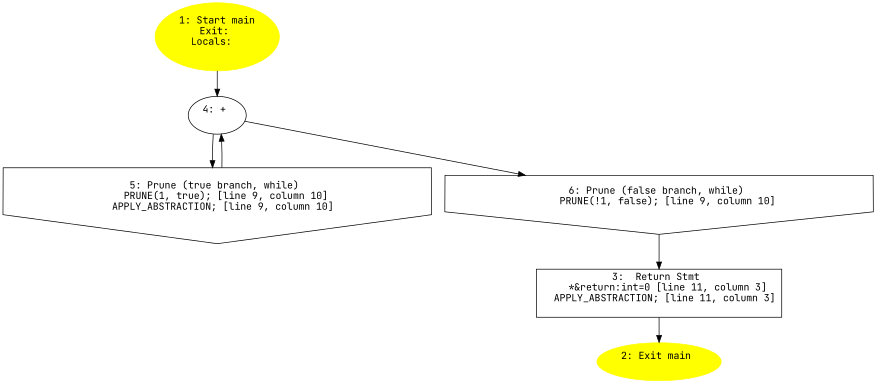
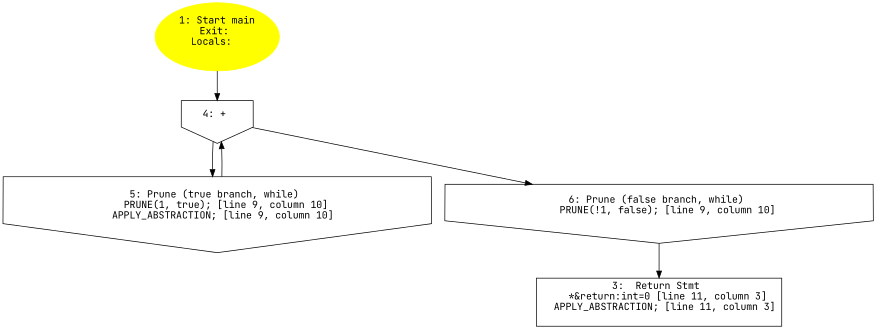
node "4: +": shape ellipse -> invhouse
node "2: Exit main": removed
